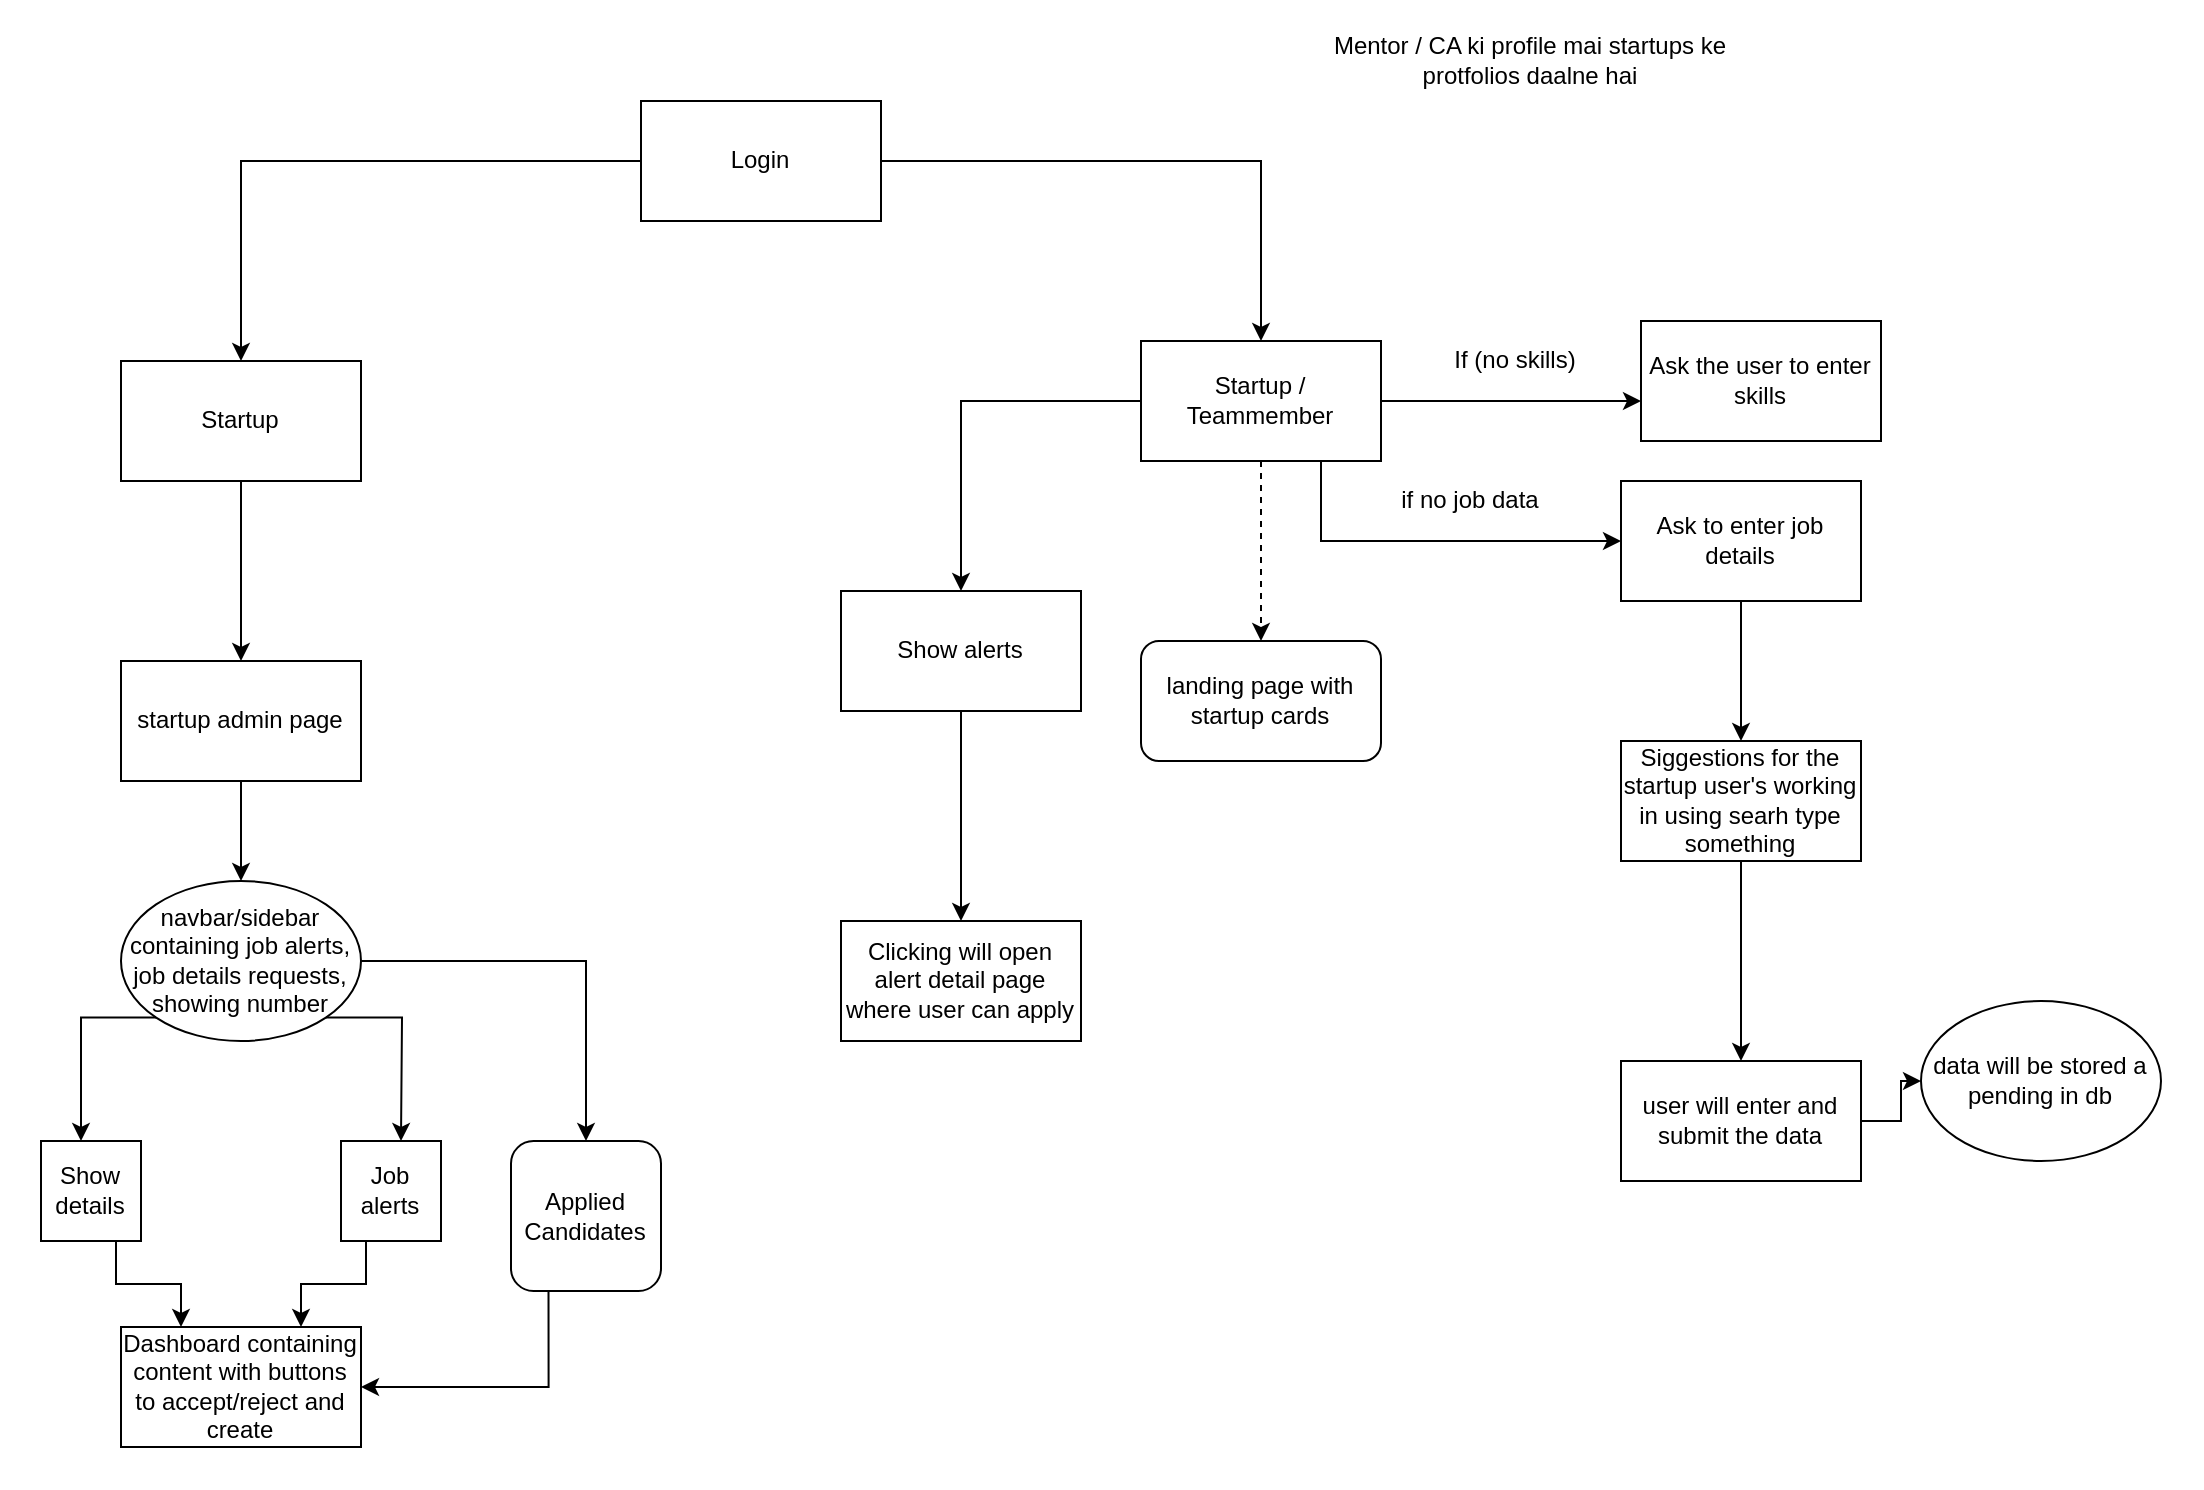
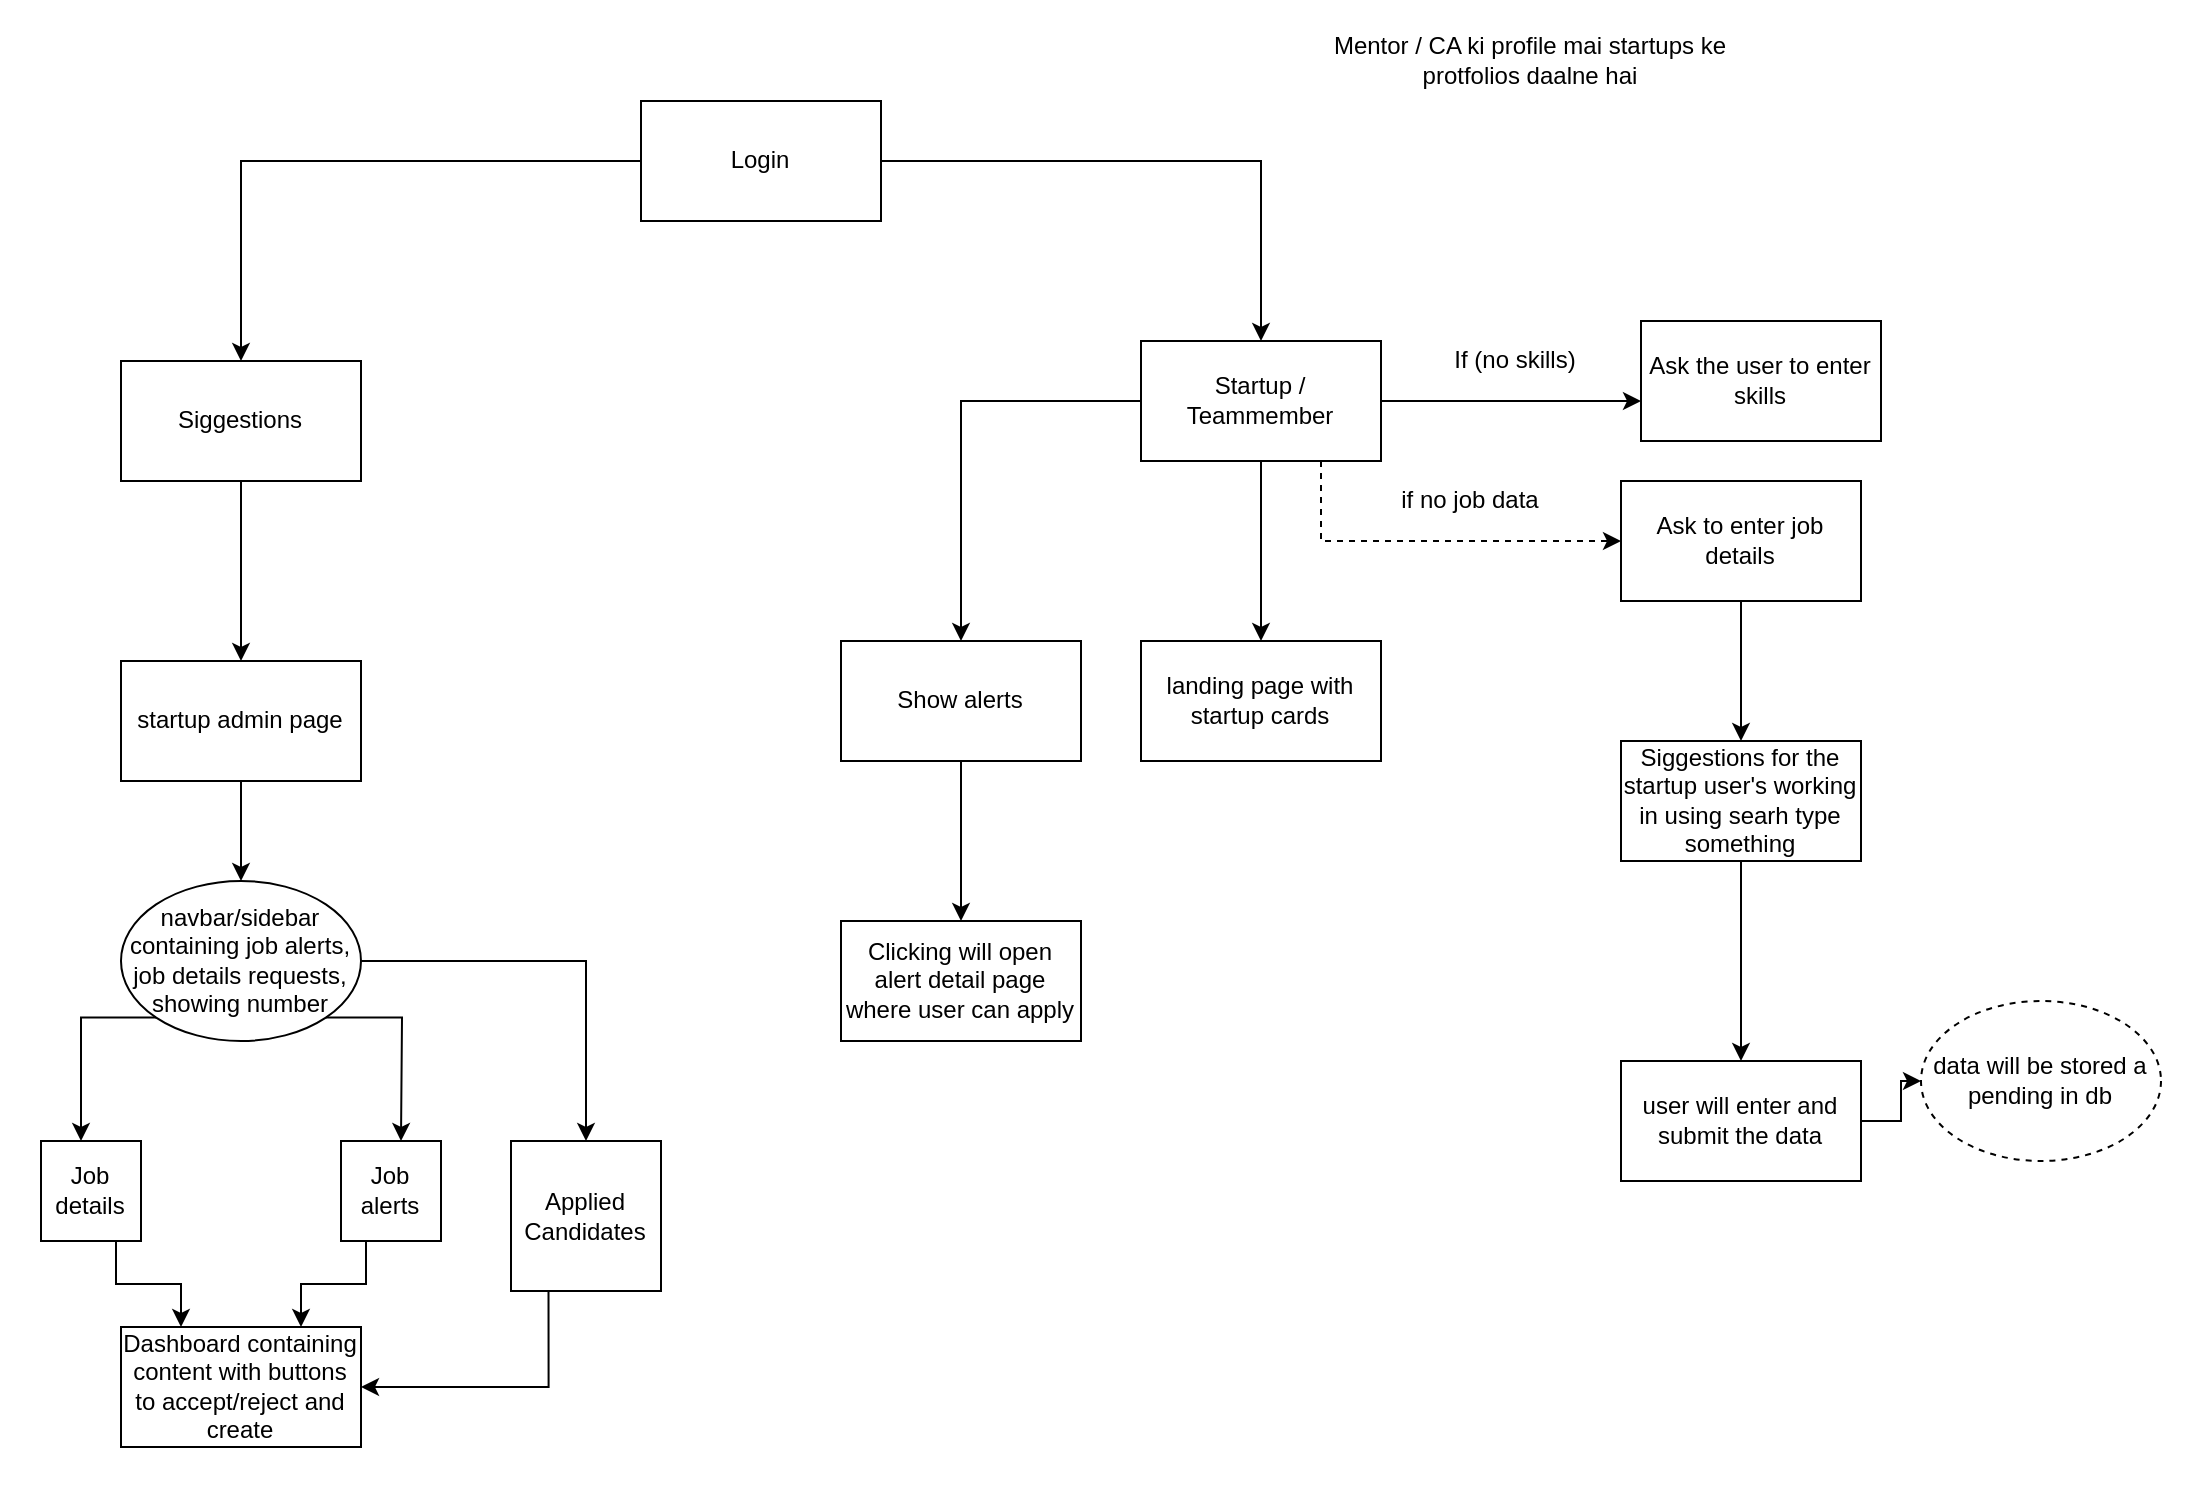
node "Startup": label "Startup" -> "Siggestions"
edge "Startup / Teammember" -> "Ask to enter job details": style solid -> dashed
edge "Startup / Teammember" -> "landing page with startup cards": style dashed -> solid
node "Show alerts": moved (961, 651) -> (961, 701)
node "landing page with startup cards": shape rounded rectangle -> rectangle
node "data will be stored a pending in db": style solid -> dashed
node "Show details": label "Show details" -> "Job details"
node "Applied Candidates": shape rounded rectangle -> rectangle
